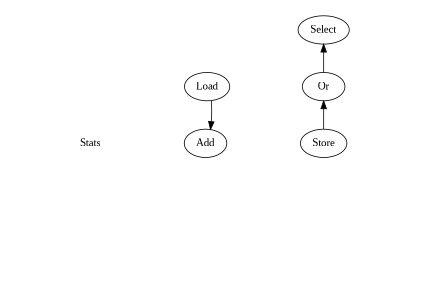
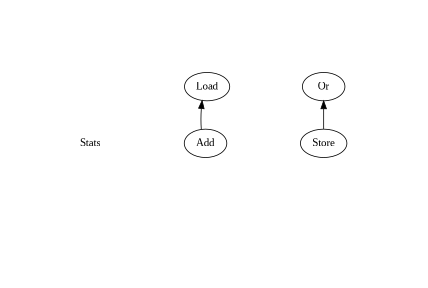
node "Select": removed
edge "Load" -> "Add": reversed
